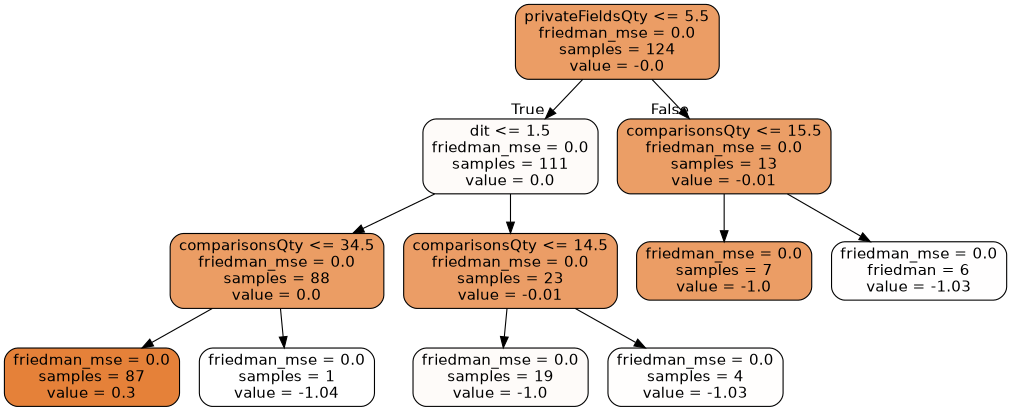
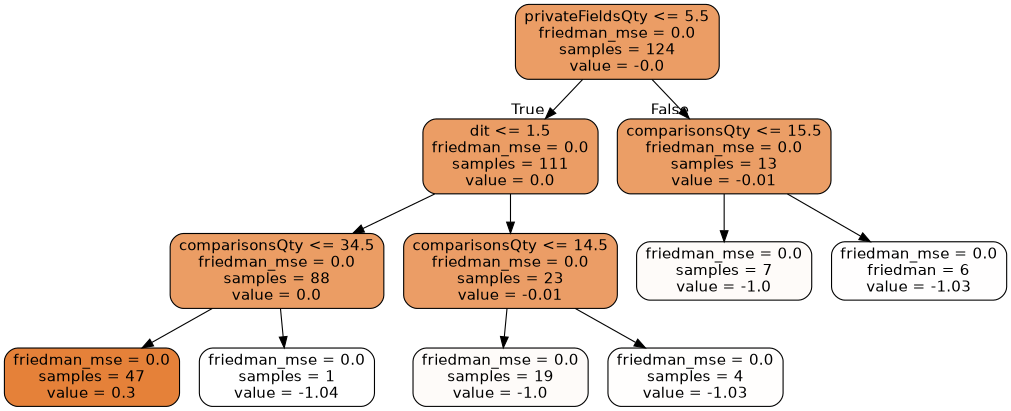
node "dit <= 1.5 friedman_mse = 0.0 samples = 111 value = 0.0": fillcolor #fefbf9 -> #eb9d65
node "friedman_mse = 0.0 samples = 7 value = -1.0": fillcolor #eb9d65 -> #fefbf9
node "friedman_mse = 0.0 samples = 87 value = 0.3": label "friedman_mse = 0.0 samples = 87 value = 0.3" -> "friedman_mse = 0.0 samples = 47 value = 0.3"
